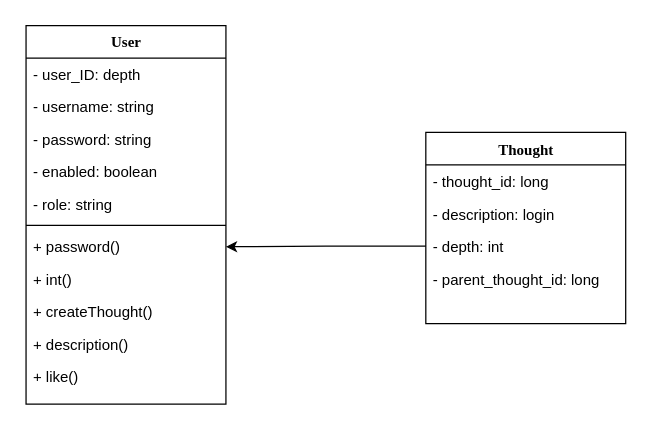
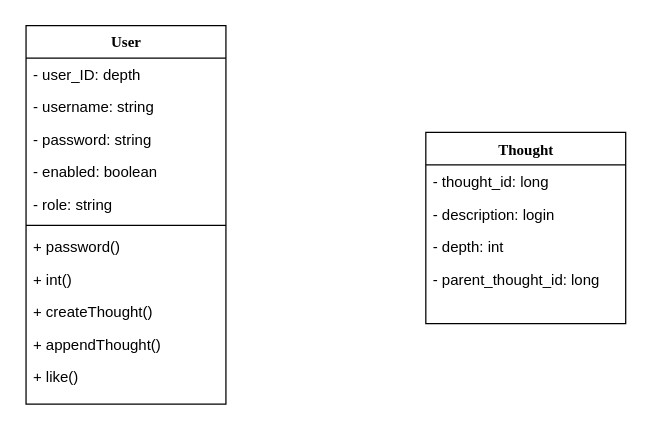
edge "- depth: int" -> "+ password()": removed
node "+ description()": label "+ description()" -> "+ appendThought()"
